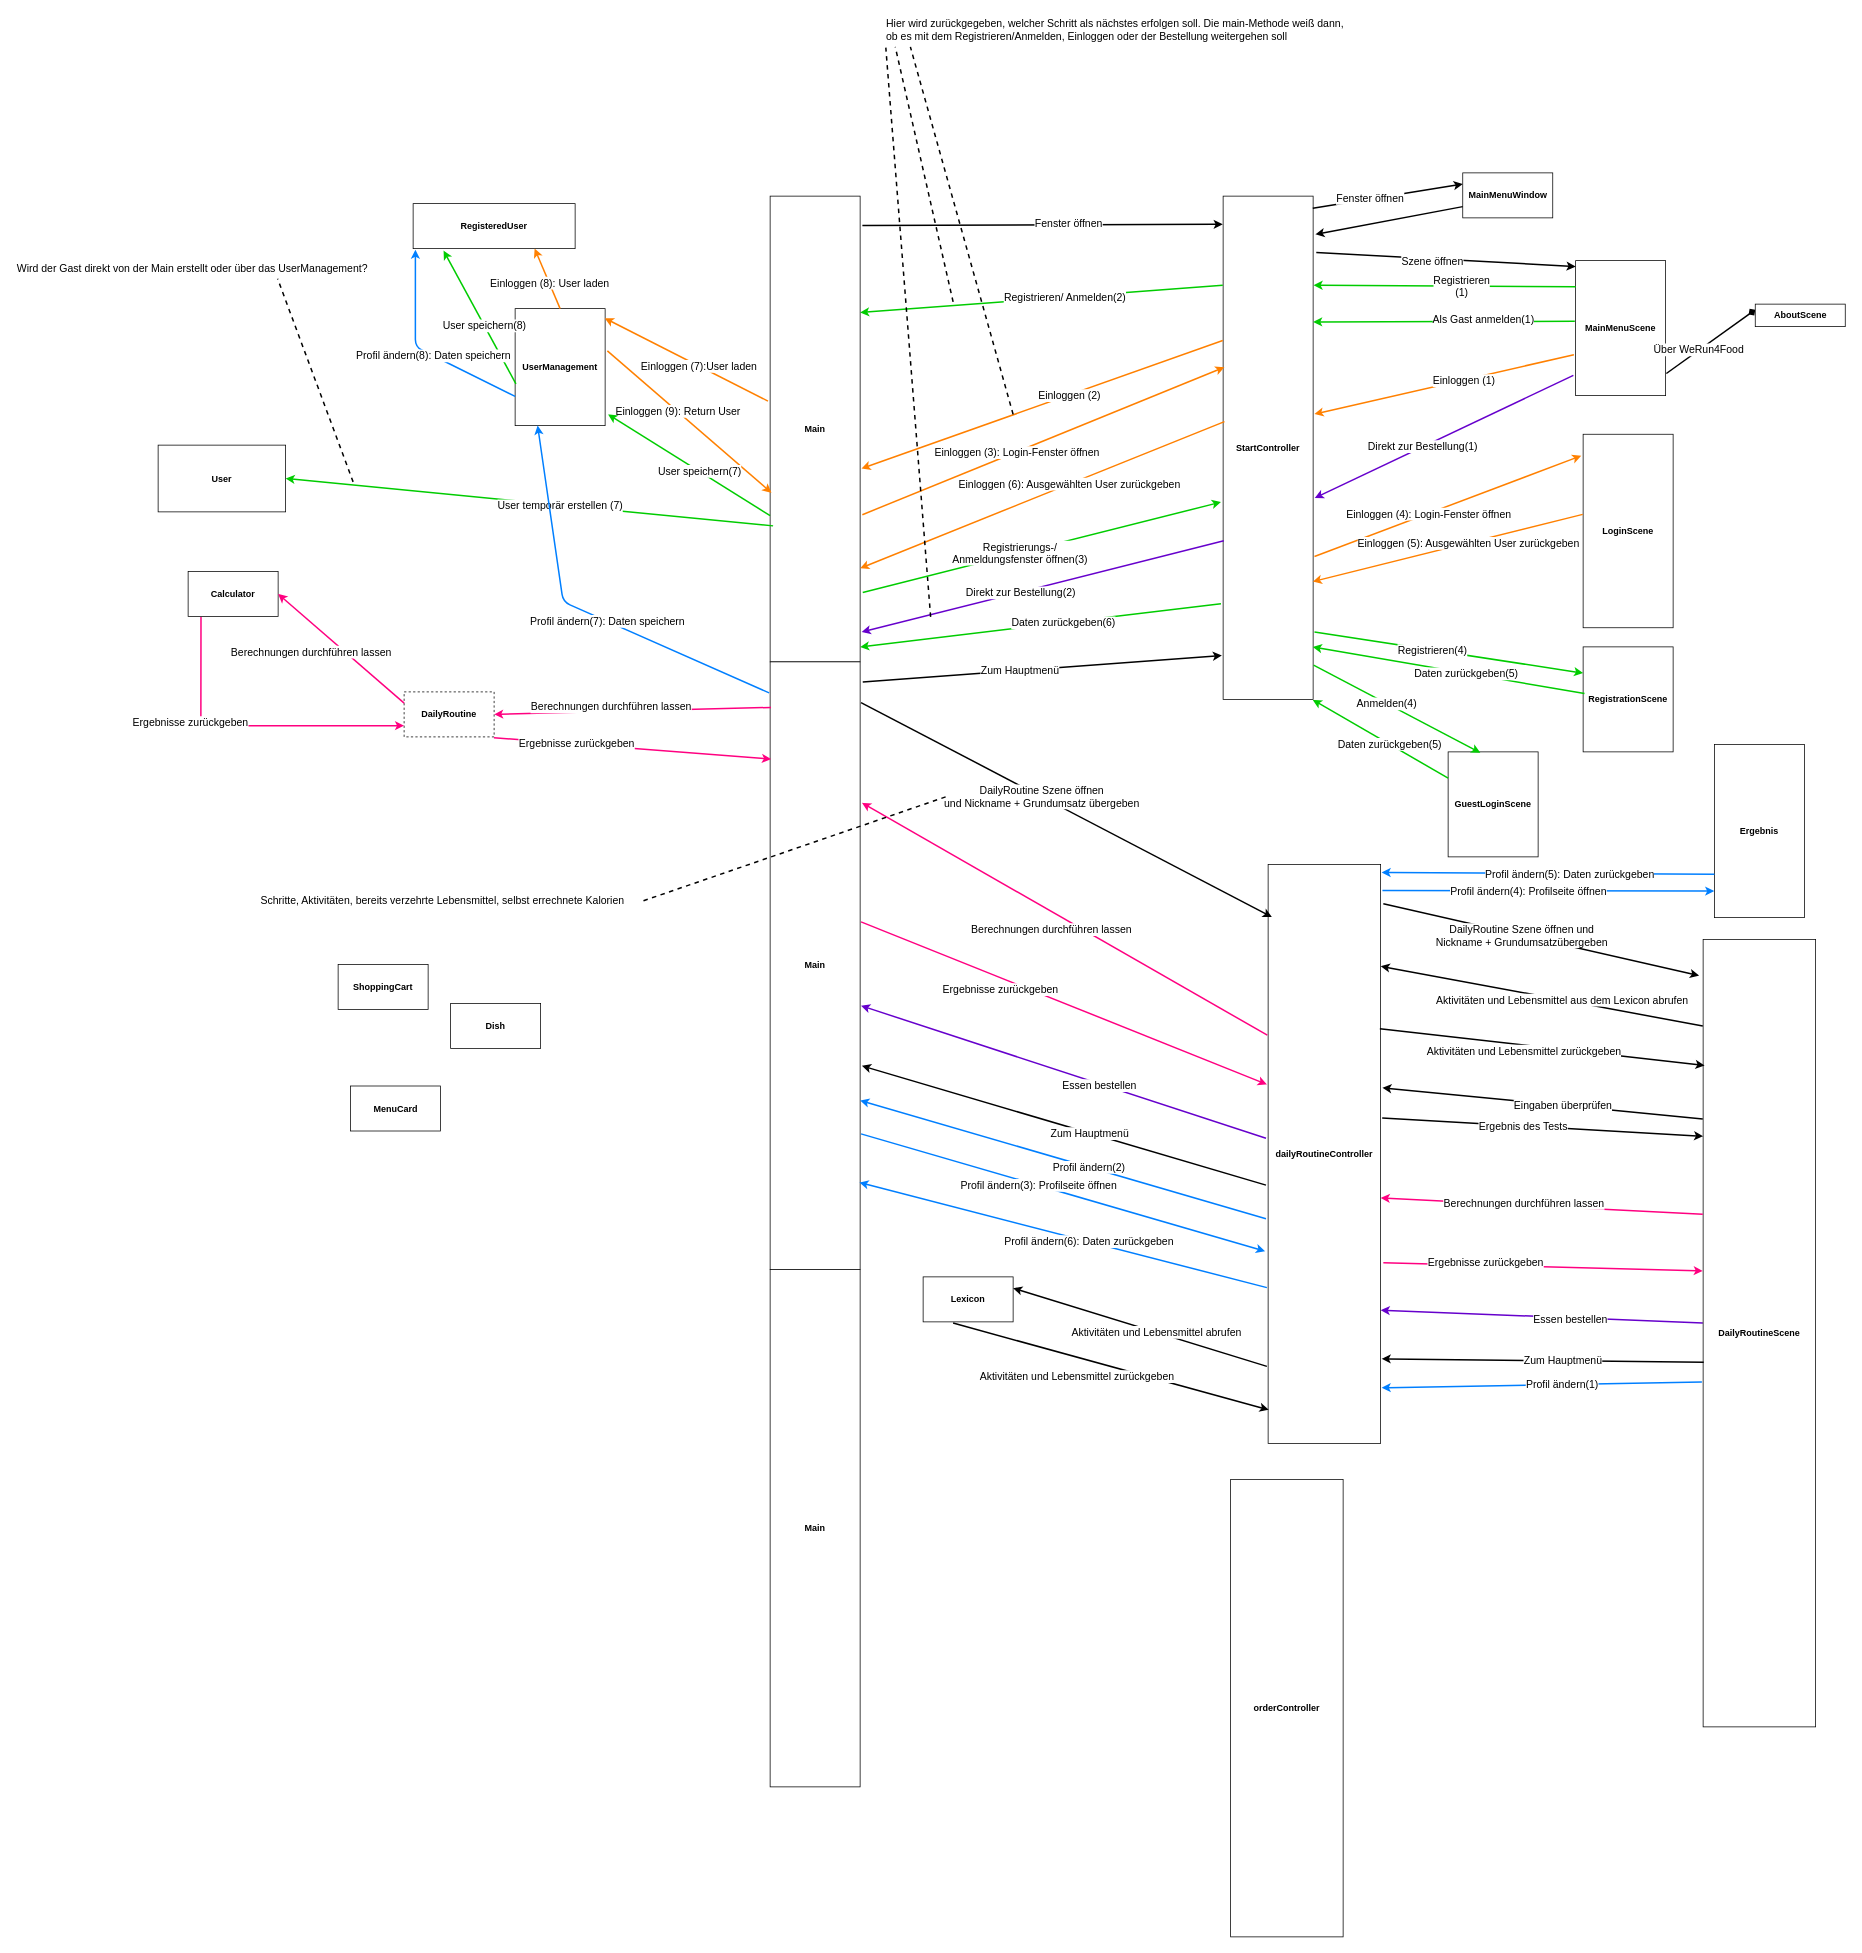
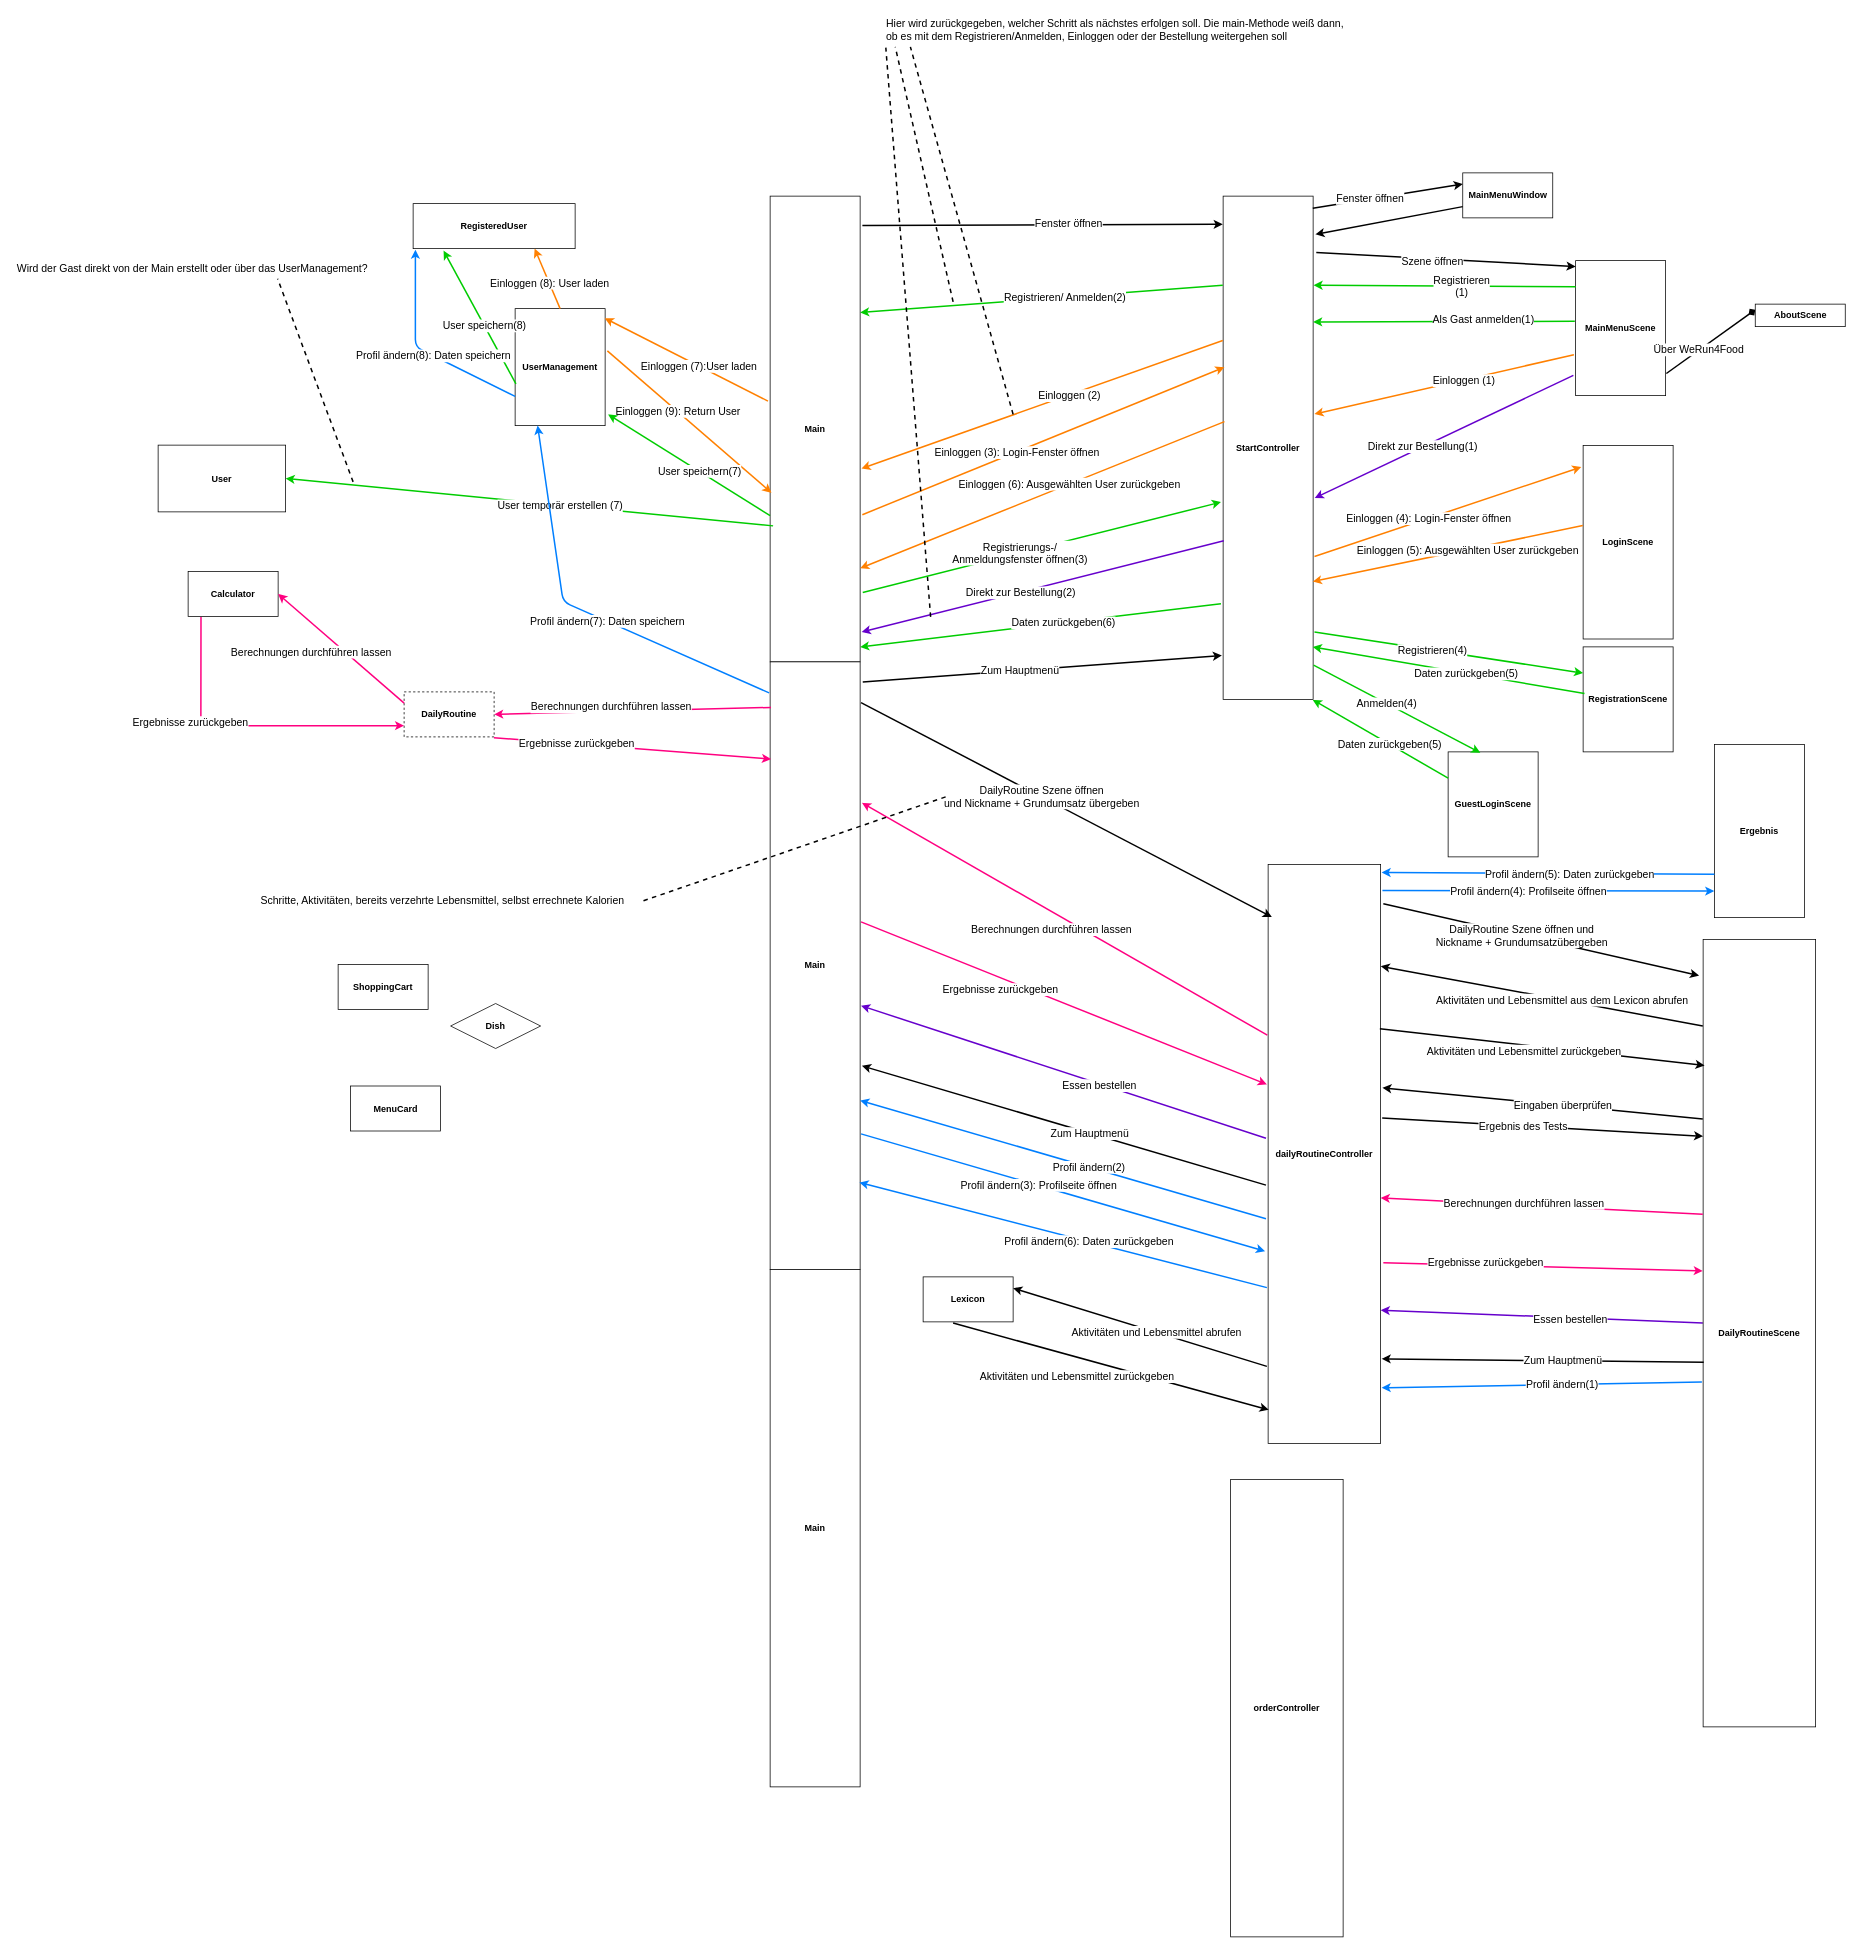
node "LoginScene": moved (1628, 531) -> (1628, 542)
node "Dish": shape rectangle -> diamond
